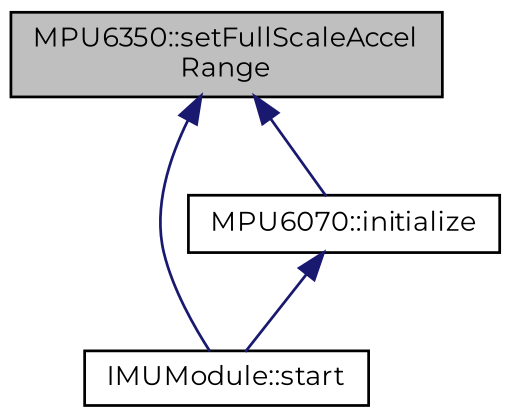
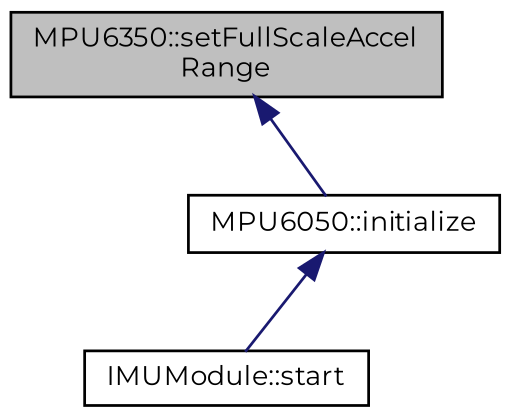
node "MPU6070::initialize": label "MPU6070::initialize" -> "MPU6050::initialize"
edge "IMUModule::start" -> "MPU6350::setFullScaleAccel Range": removed
